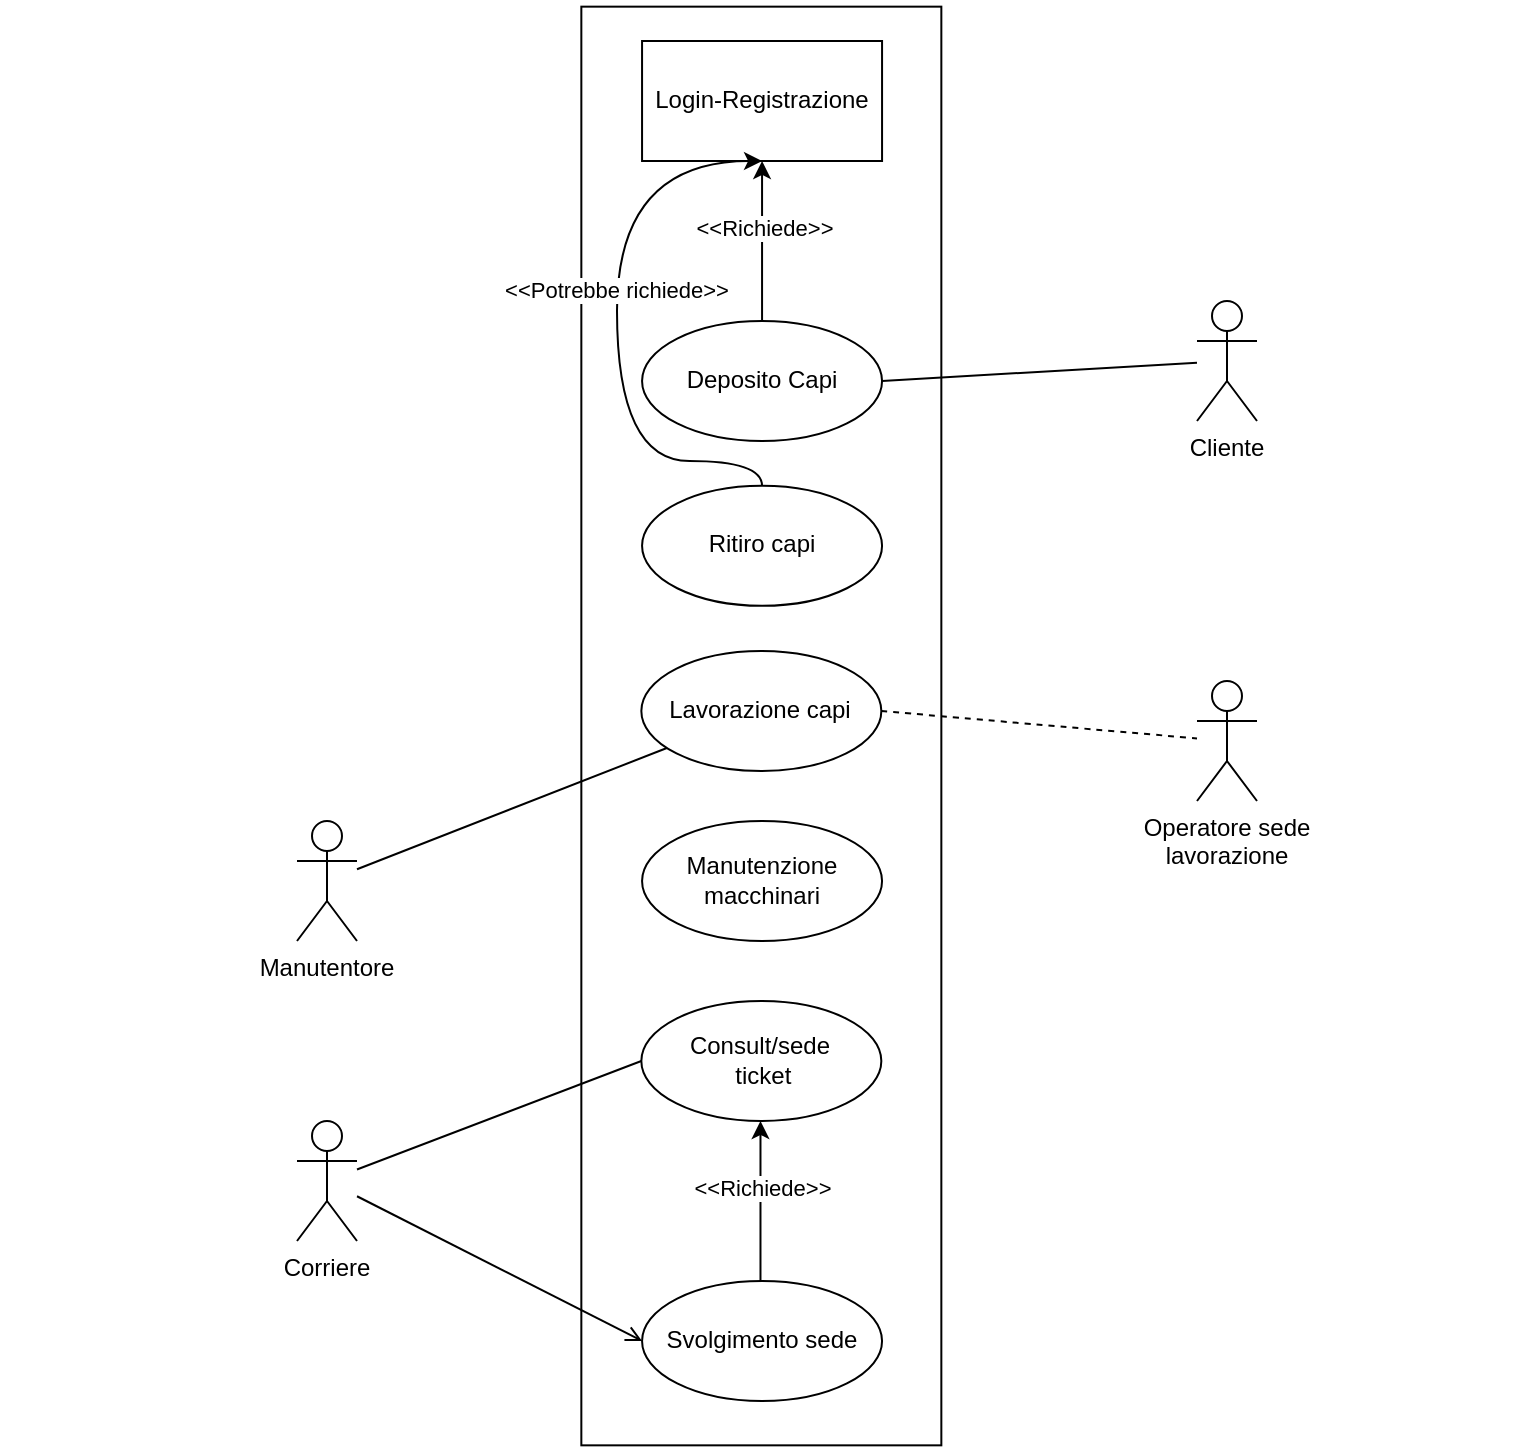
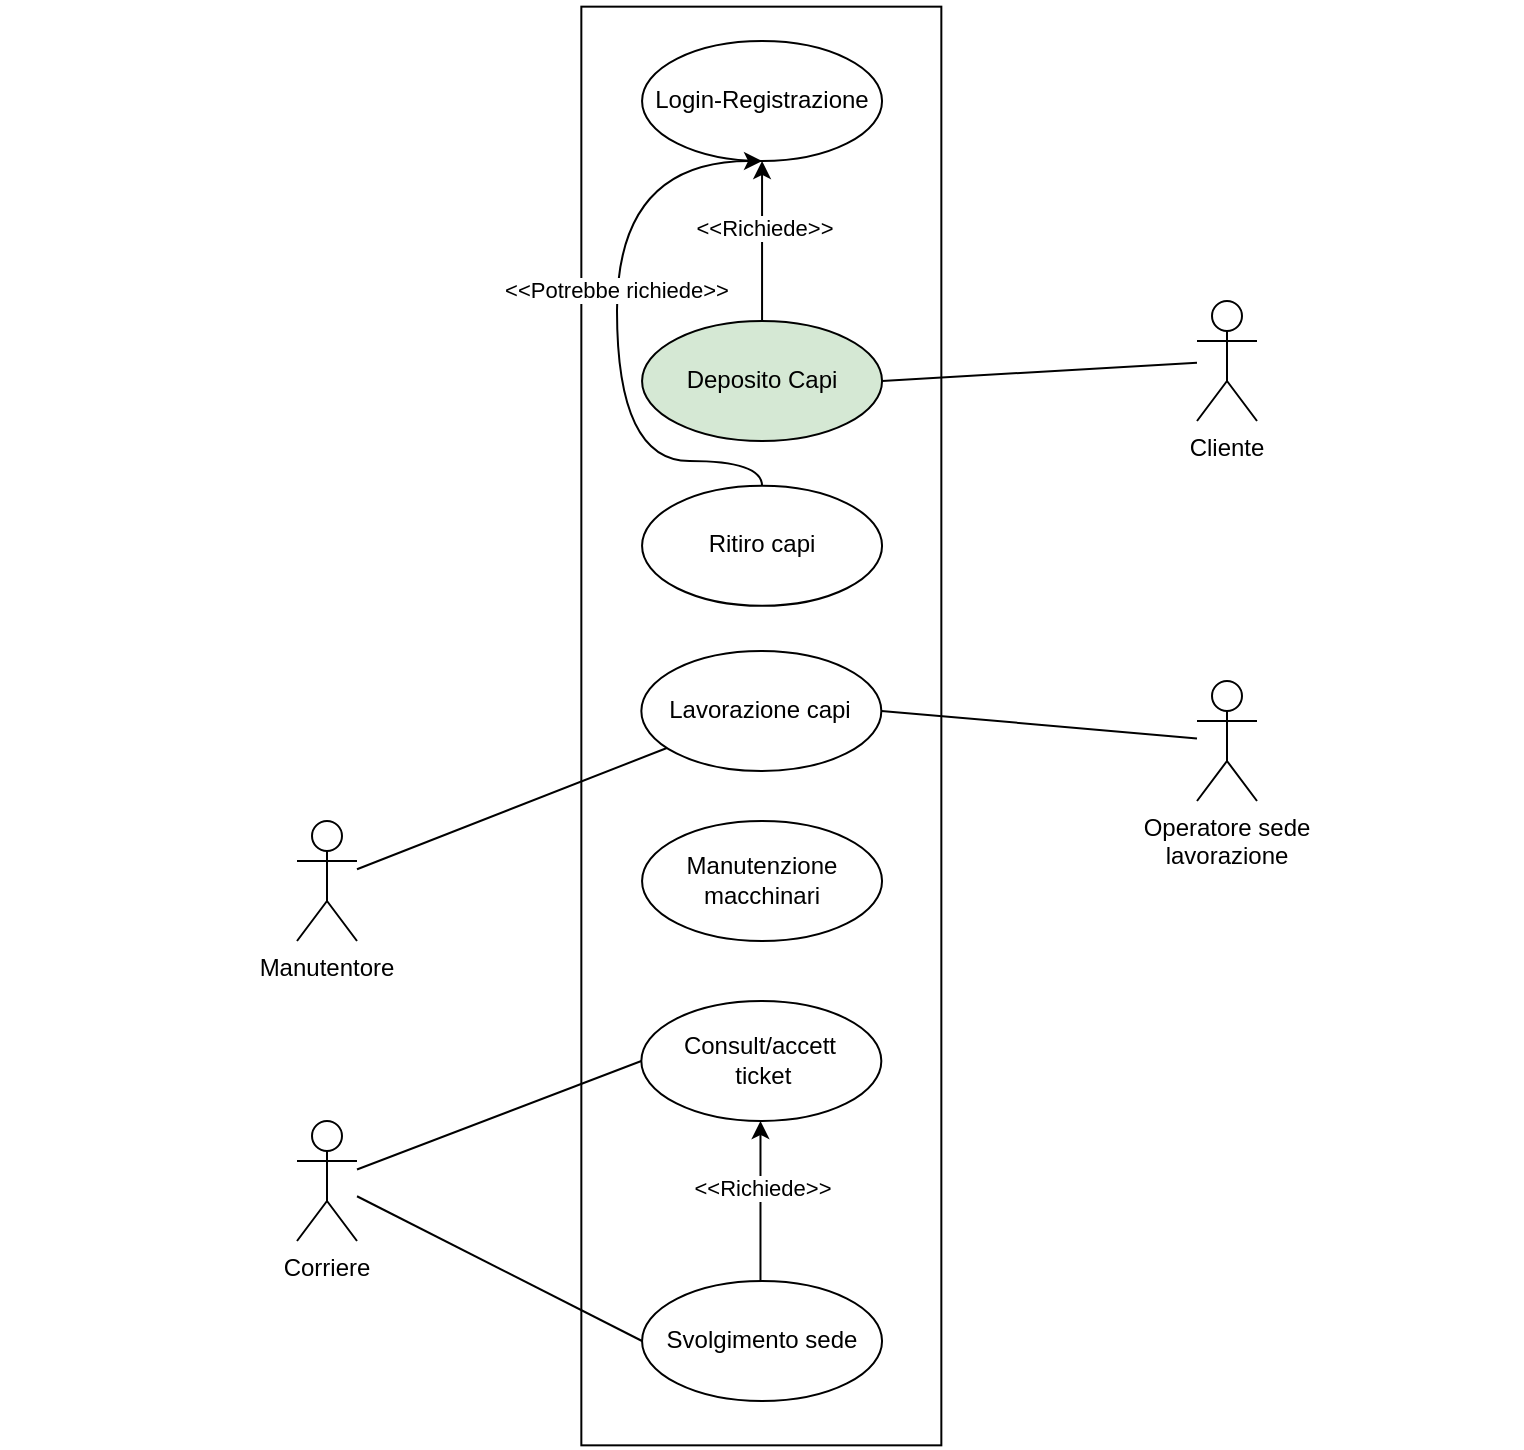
node "Login-Registrazione": shape rectangle -> ellipse
node "Deposito Capi": fillcolor #ffffff -> #d5e8d4
edge "Lavorazione capi" -- "Operatore sede lavorazione": style dashed -> solid
node "Consult/sede ticket": label "Consult/sede ticket" -> "Consult/accett ticket"
edge "Corriere" -> "Svolgimento sede": arrowhead open -> none
